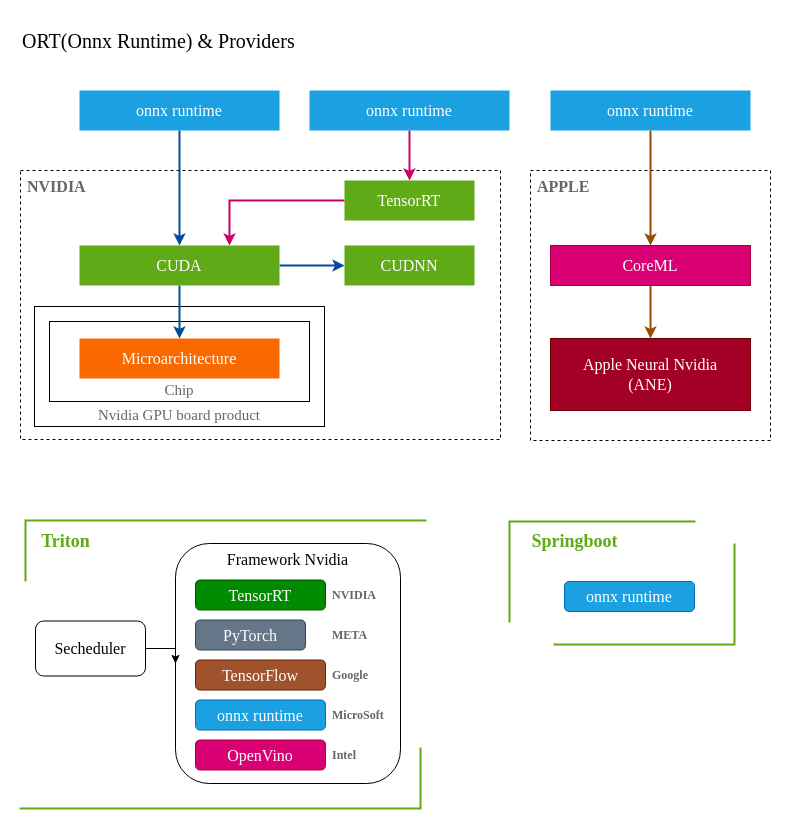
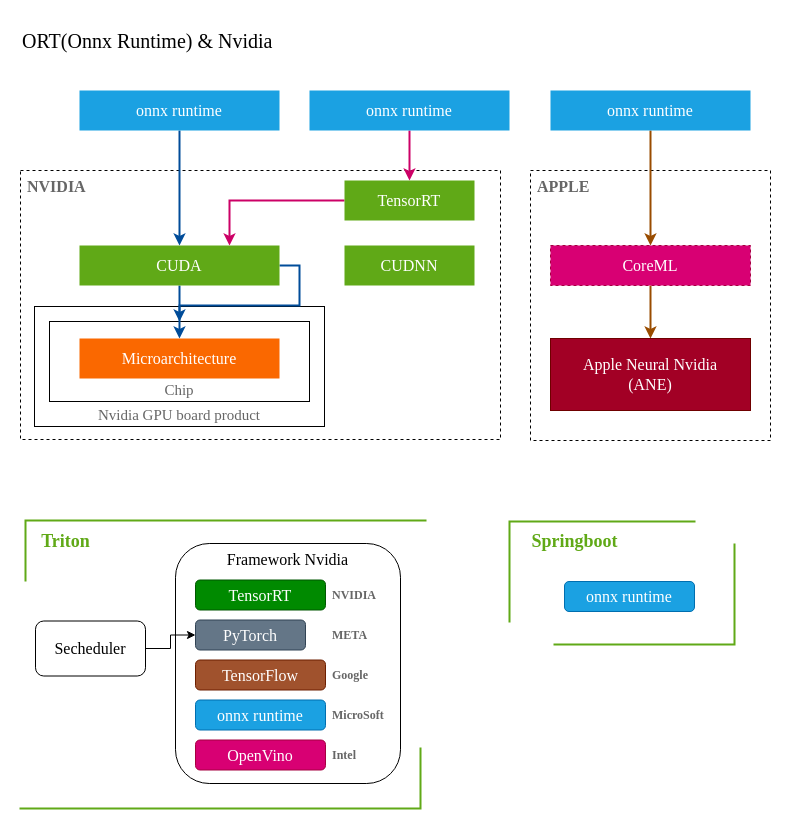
node "ORT(Onnx Runtime) & Providers": label "ORT(Onnx Runtime) & Providers" -> "ORT(Onnx Runtime) & Nvidia"
edge "CUDA" -> "CUDNN": now "CUDA" -> "Chip"
node "CoreML": style solid -> dashed
edge "Secheduler" -> "Framework Nvidia": now "Secheduler" -> "PyTorch"
